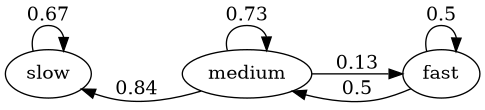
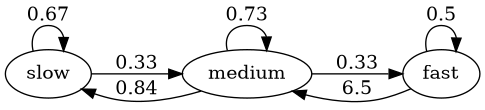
edge "medium" -> "fast": label "0.13" -> "0.33"
edge "slow" -> "medium": added, label "0.33"
edge "fast" -> "medium": label "0.5" -> "6.5"
